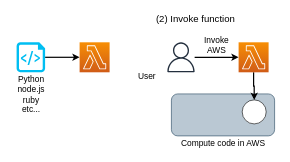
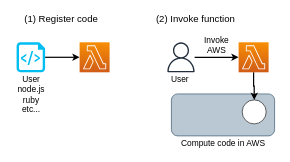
node "(1) Register code": added
node "User": moved (147, 76) -> (180, 79)
node "Pythonnode.jsrubyetc...": label "Pythonnode.jsrubyetc..." -> "Usernode.jsrubyetc..."
